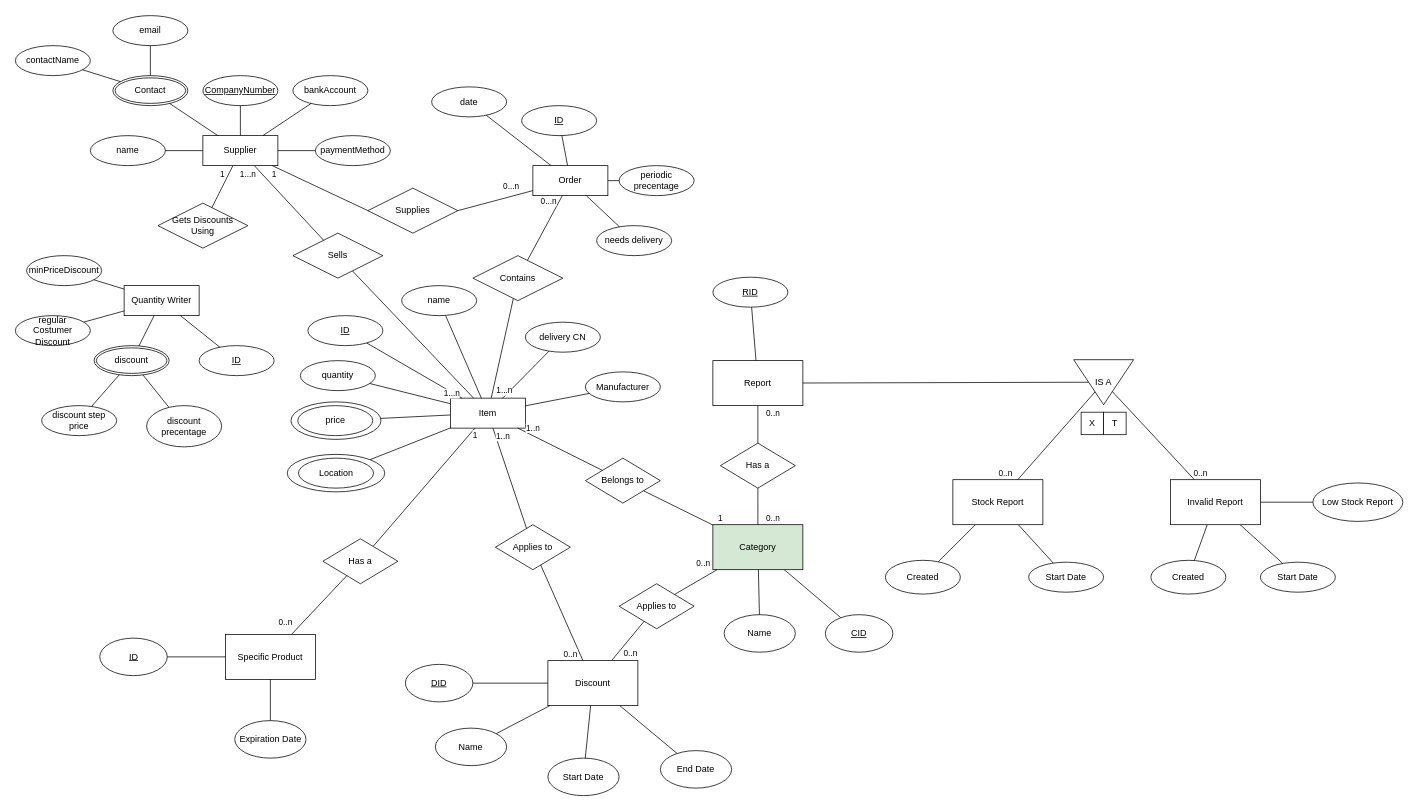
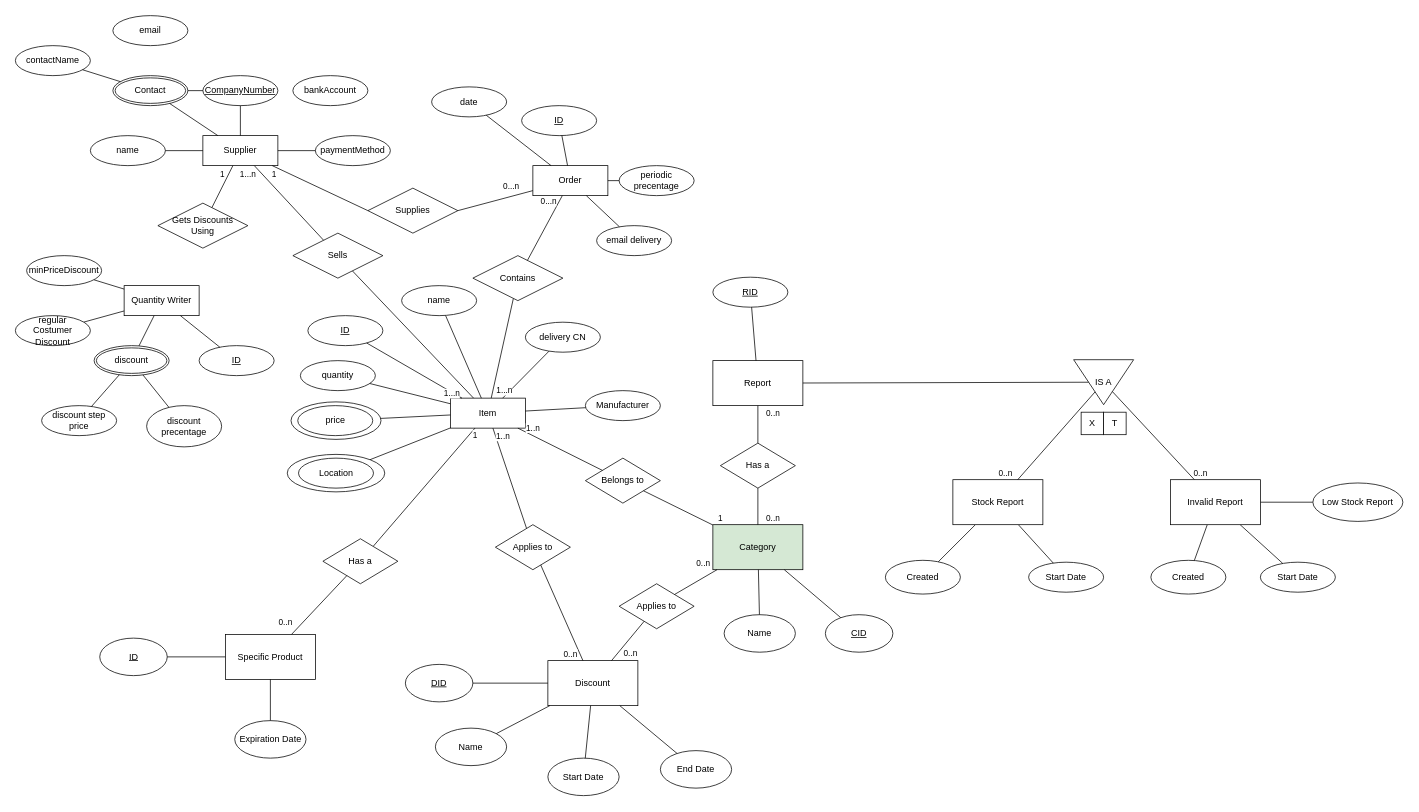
edge "email" -- "Contact": now "CompanyNumber" -- "Contact"
edge "bankAccount" -- "Supplier": removed
node "needs delivery": label "needs delivery" -> "email delivery"
node "Manufacturer": moved (623, 387) -> (623, 405)
